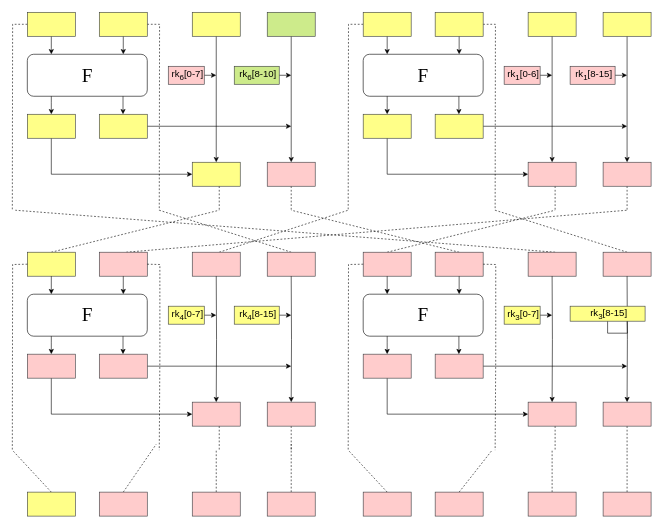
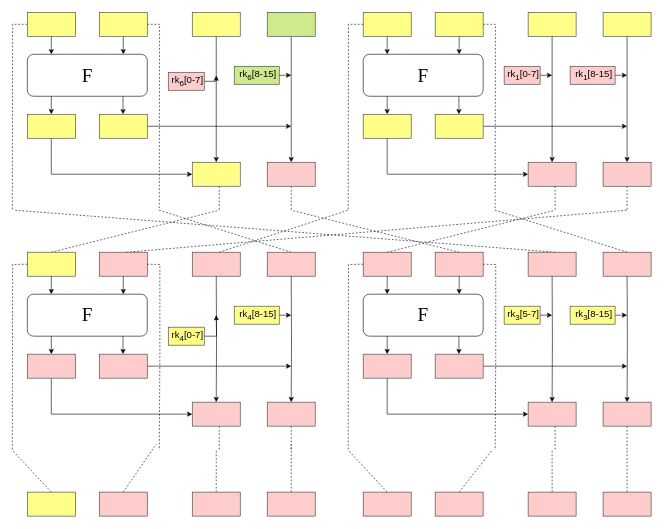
node "rk6[0-7]": moved (186, 75) -> (186, 81)
node "rk6[8-10]": label "rk6[8-10]" -> "rk6[8-15]"
node "rk1[0-6]": label "rk1[0-6]" -> "rk1[0-7]"
node "rk3[8-15]": size 75x15 -> 45x18
node "rk4[0-7]": moved (186, 315) -> (186, 336)
node "rk3[0-7]": label "rk3[0-7]" -> "rk3[5-7]"
